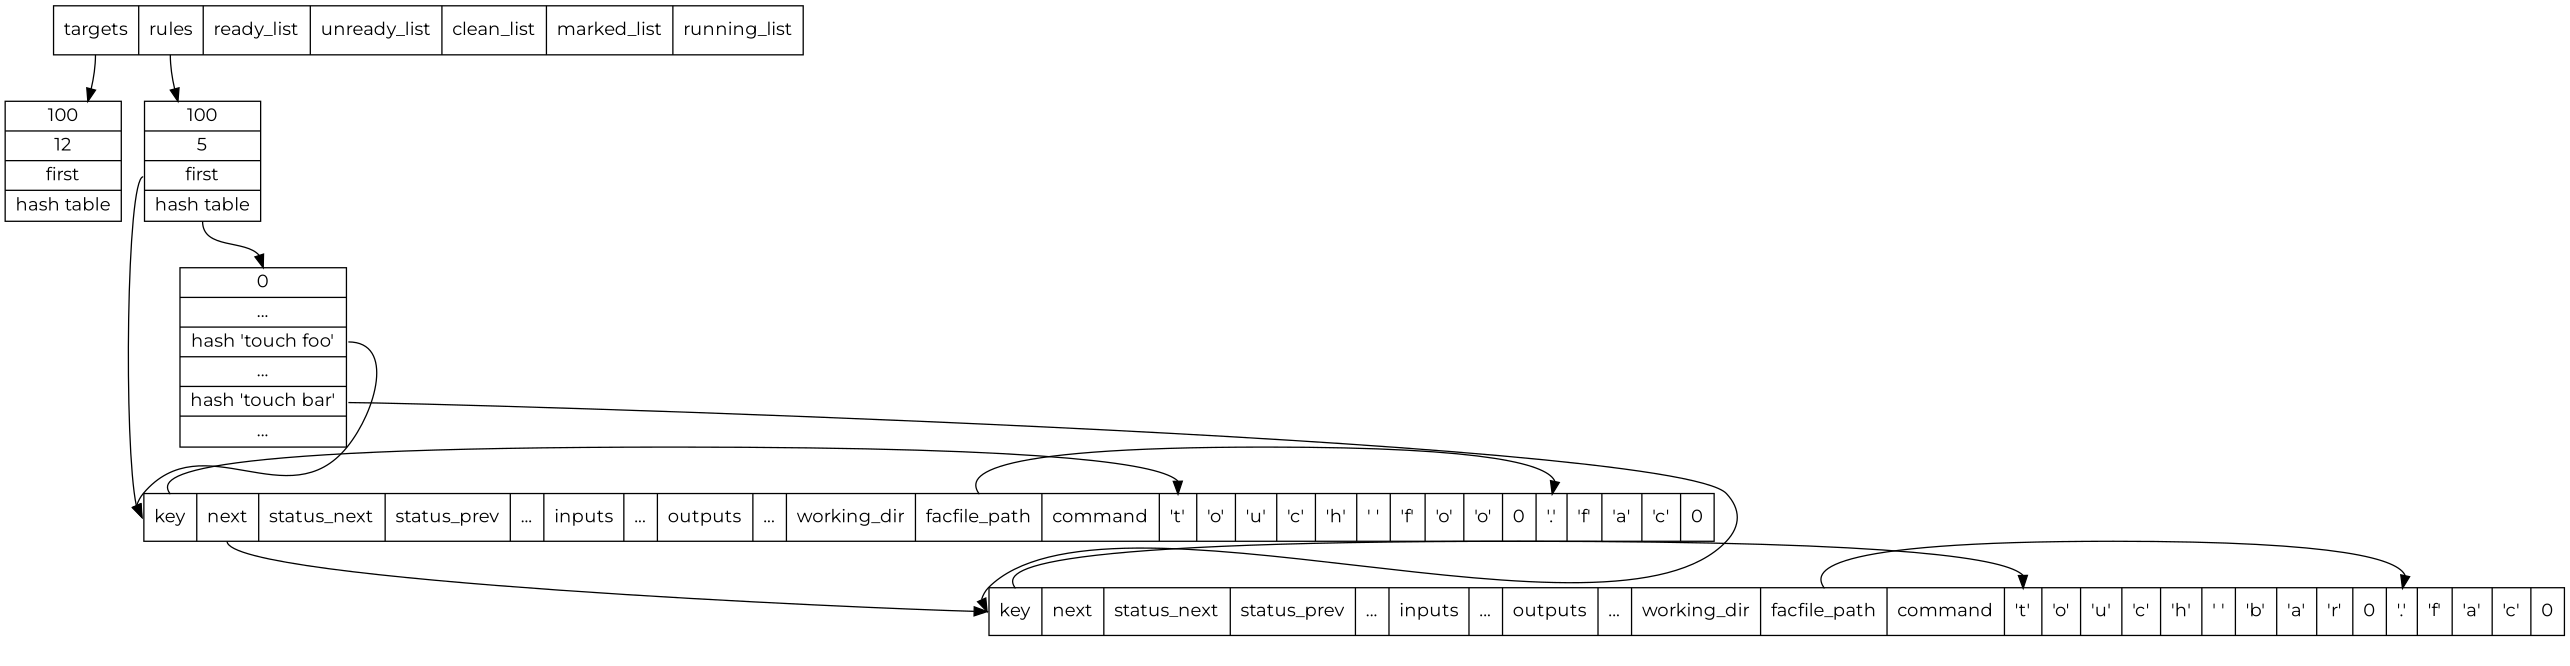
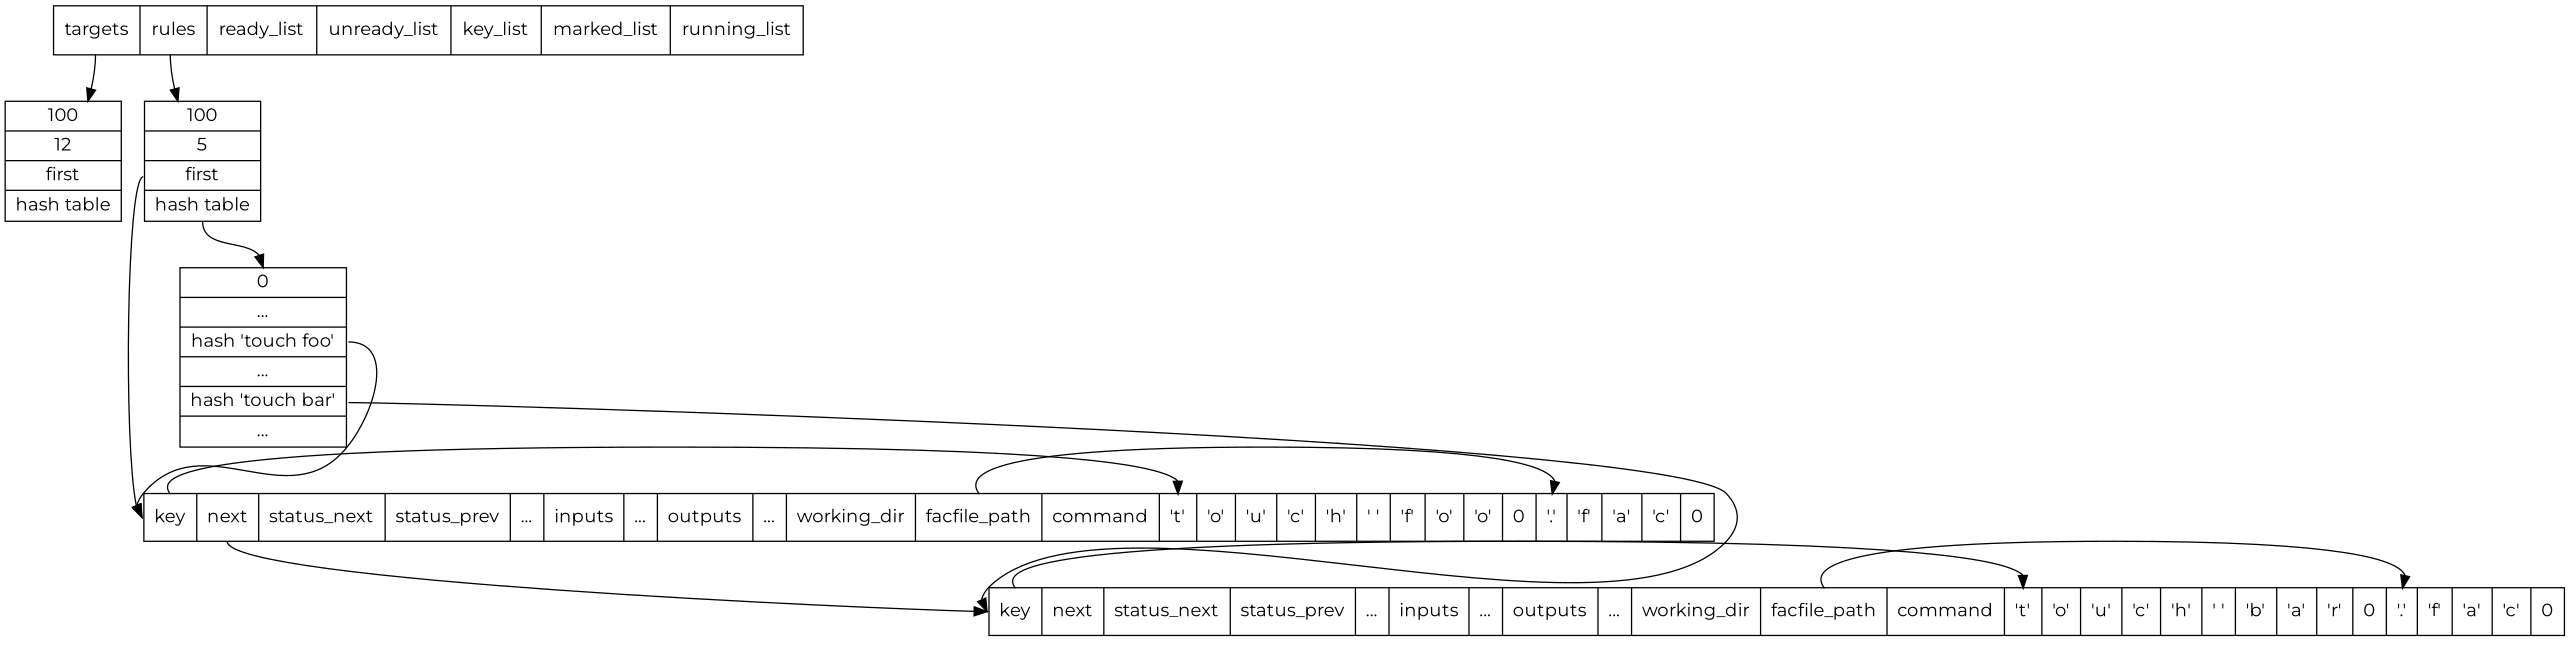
node "targets": text "clean_list" -> "key_list"
